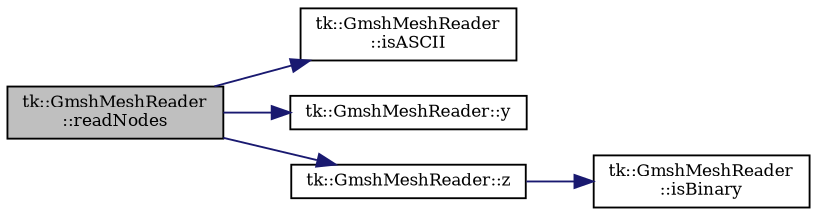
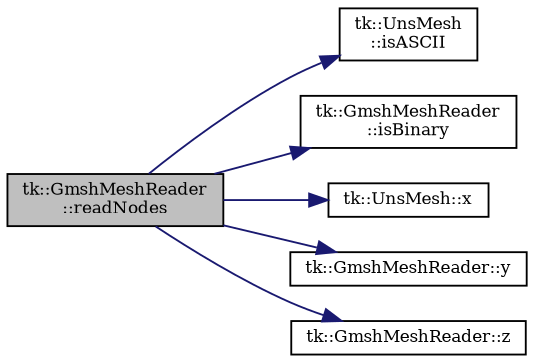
node "tk::GmshMeshReader ::isASCII": label "tk::GmshMeshReader ::isASCII" -> "tk::UnsMesh ::isASCII"
edge "tk::GmshMeshReader::z" -> "tk::GmshMeshReader ::isBinary": now "tk::GmshMeshReader ::readNodes" -> "tk::GmshMeshReader ::isBinary"
node "tk::UnsMesh::x": added
